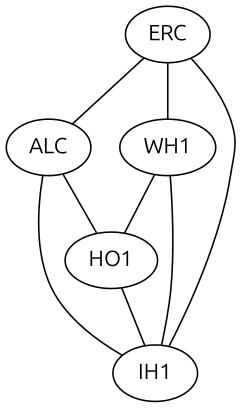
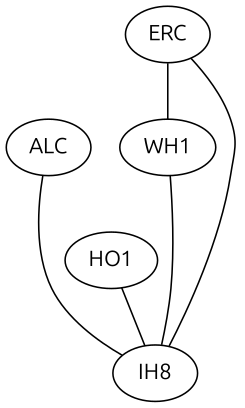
edge "ERC" -- "ALC": removed
edge "ALC" -- "HO1": removed
edge "WH1" -- "HO1": removed
node "IH1": label "IH1" -> "IH8"
